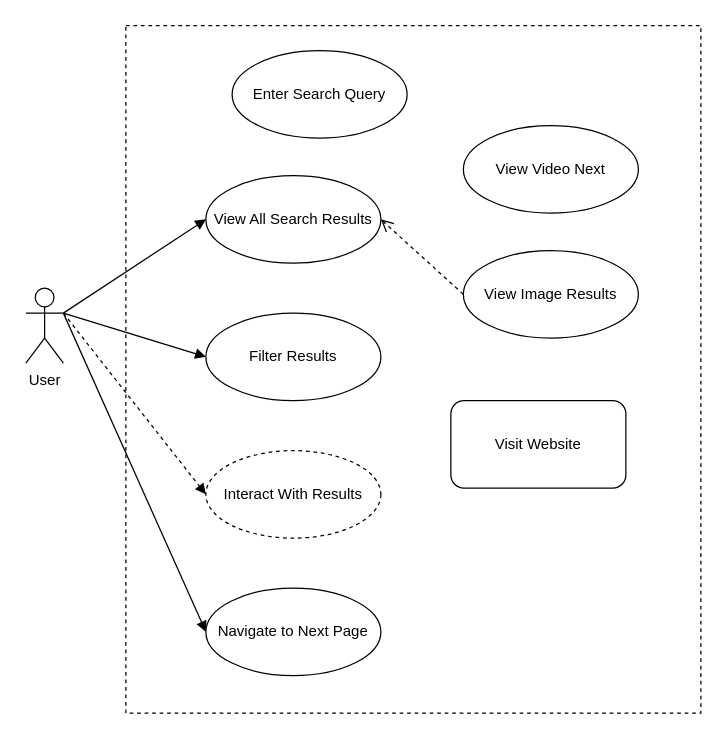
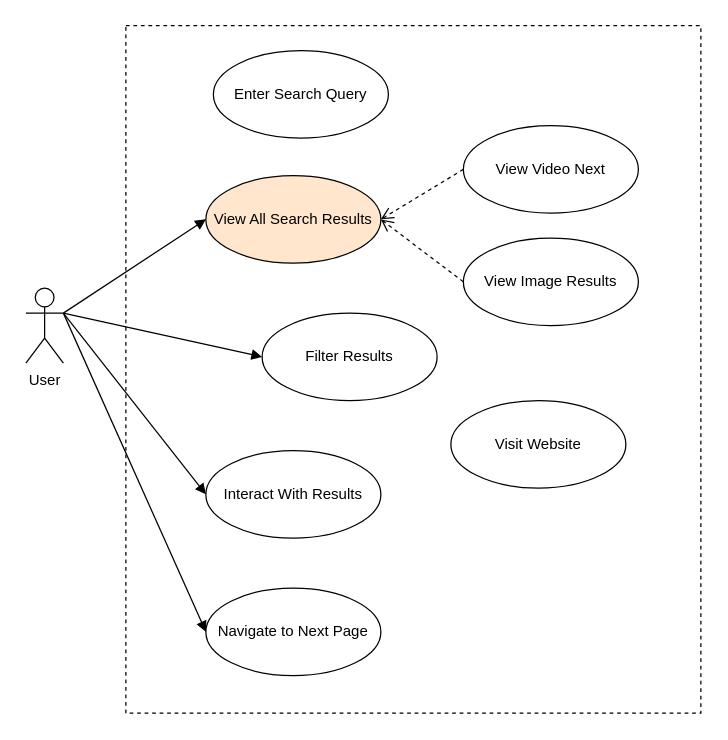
node "Enter Search Query": moved (319, 94) -> (301, 94)
edge "View Video Next" -> "View All Search Results": added
node "View All Search Results": fillcolor #ffffff -> #ffe6cc
node "View Image Results": moved (551, 294) -> (551, 282)
node "Filter Results": moved (293, 357) -> (349, 357)
edge "User" -> "Interact With Results": style dashed -> solid
node "Visit Website": shape rounded rectangle -> ellipse
node "Interact With Results": style dashed -> solid
